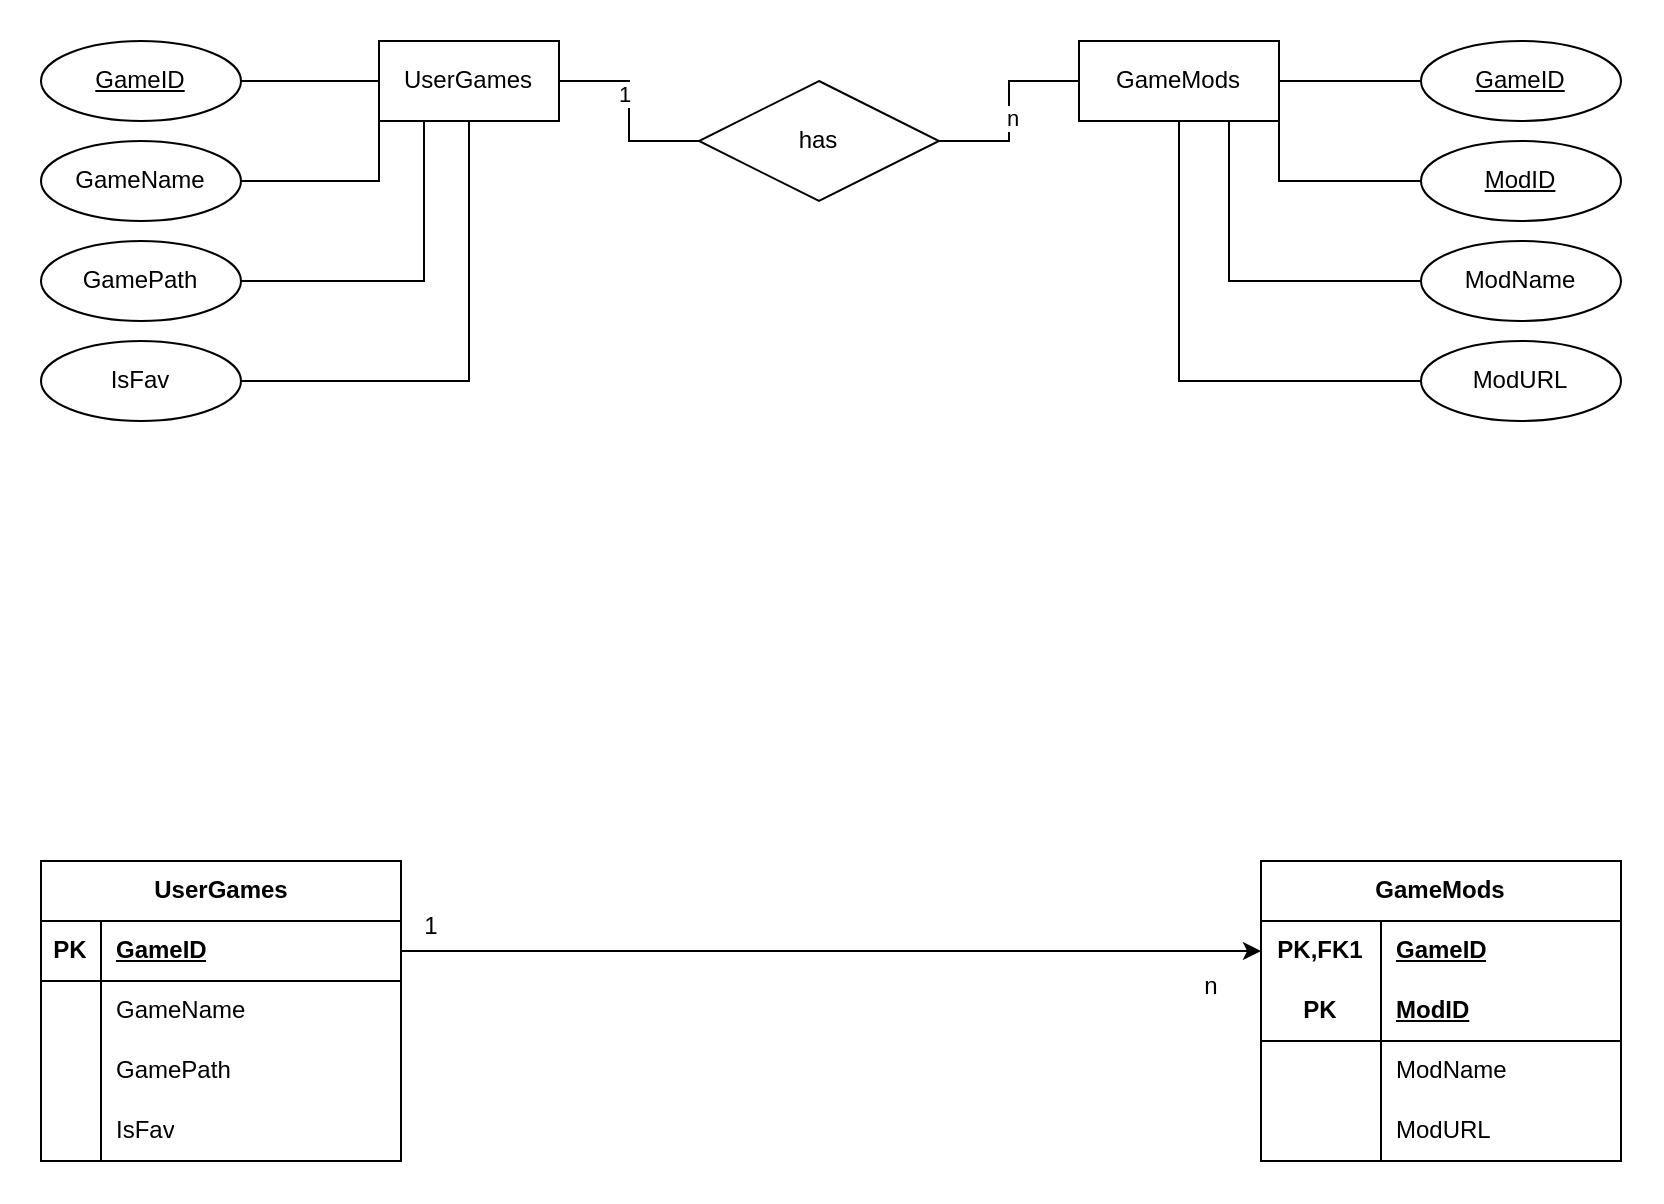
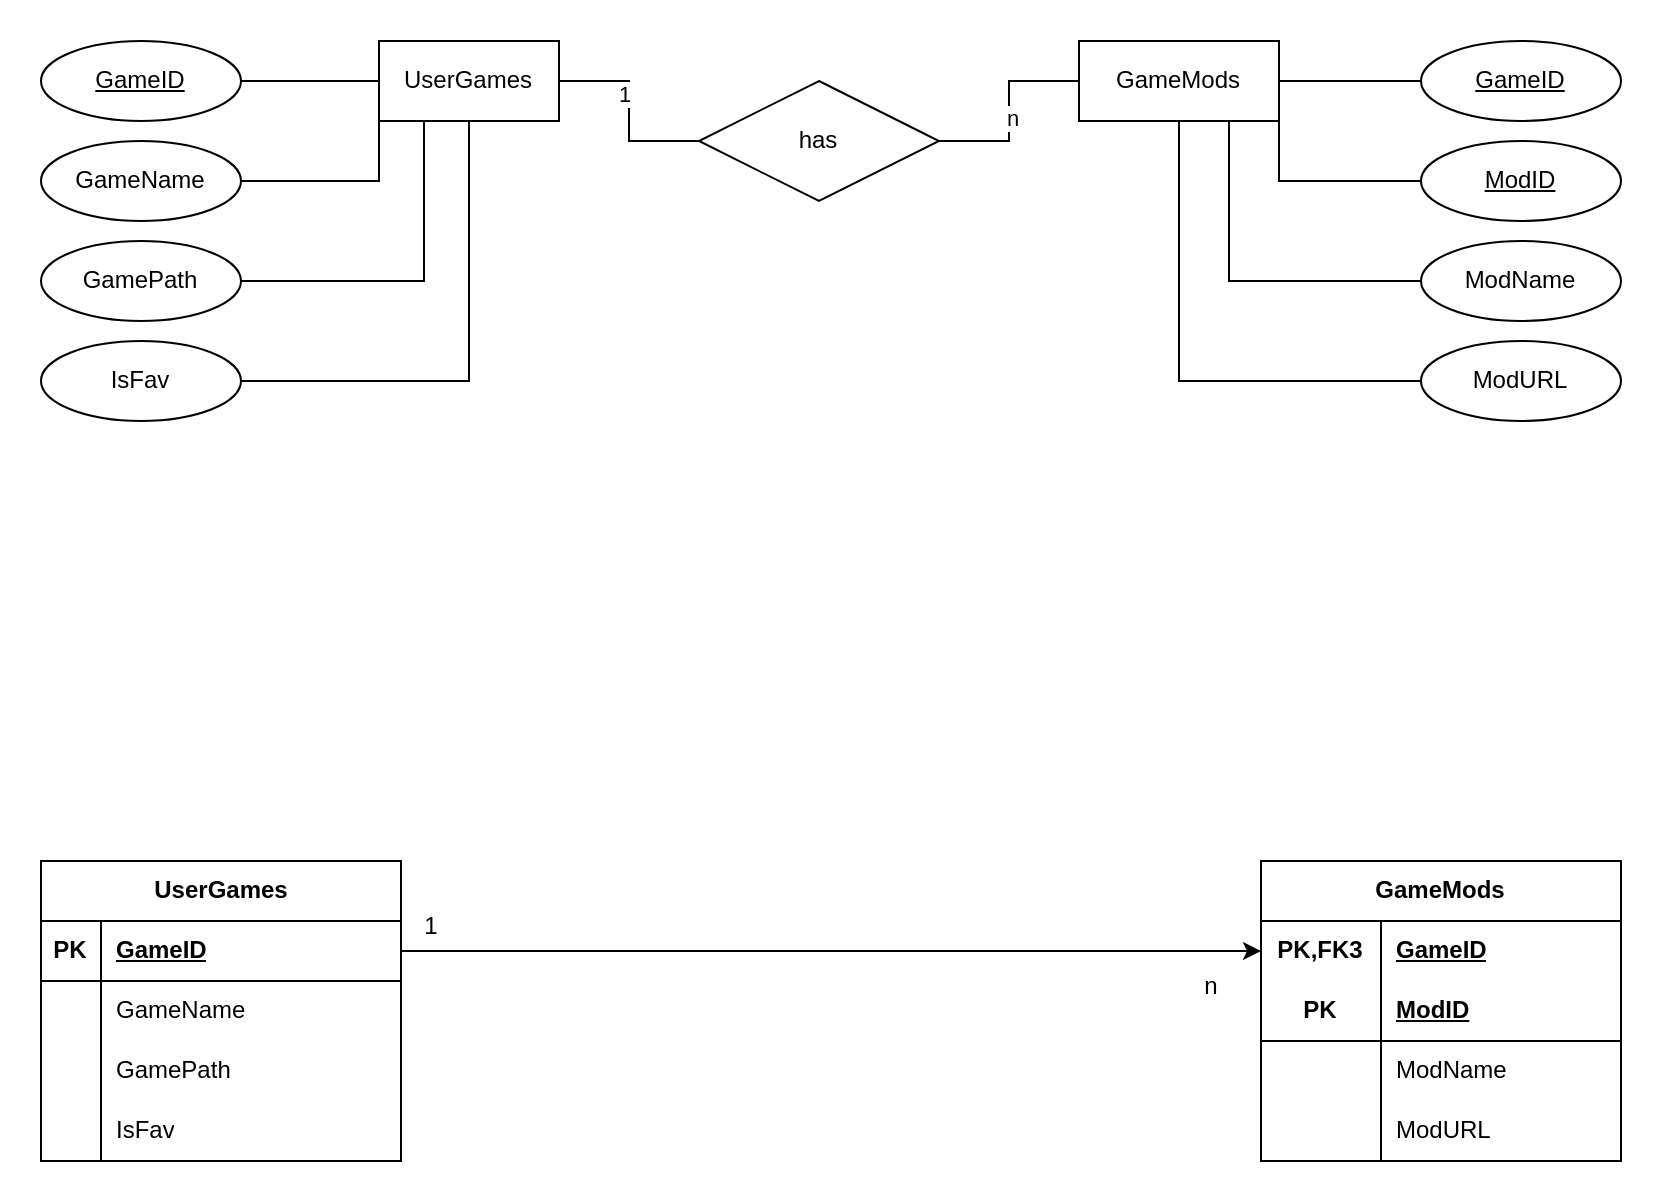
node "PK,FK1": label "PK,FK1" -> "PK,FK3"
